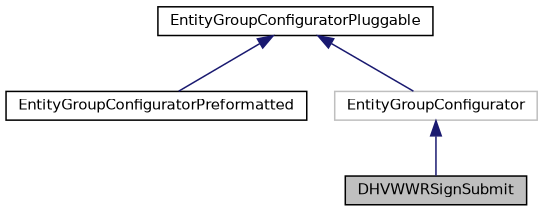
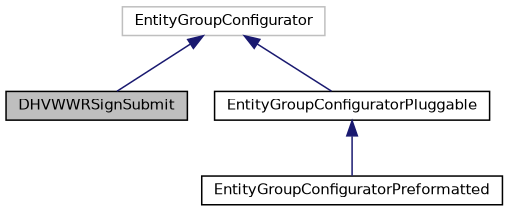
edge "EntityGroupConfigurator" -> "EntityGroupConfiguratorPluggable": reversed
